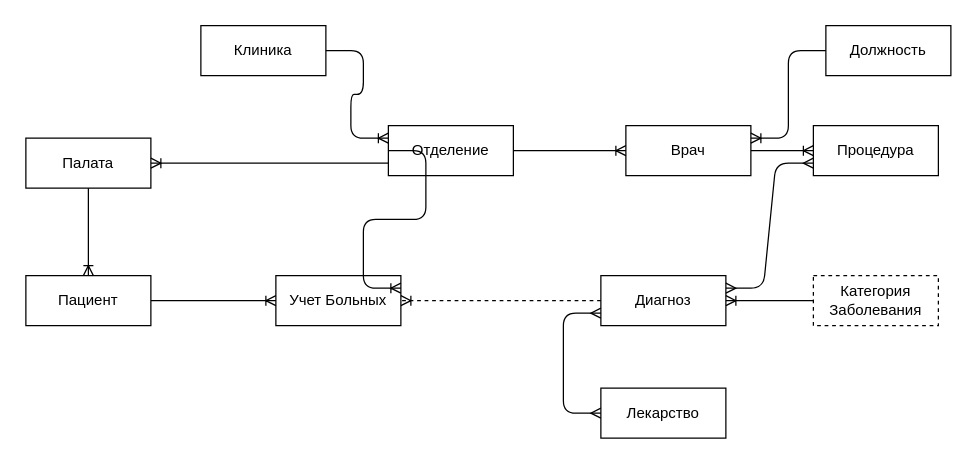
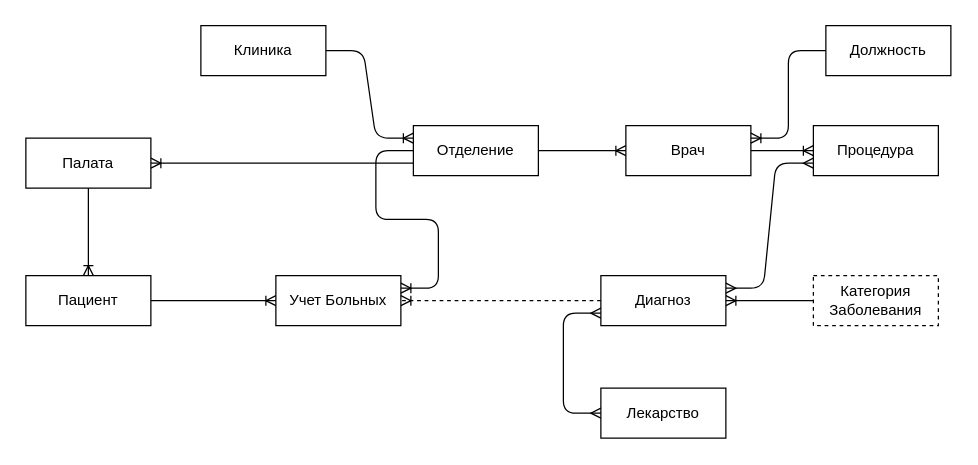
node "Отделение": moved (451, 151) -> (476, 151)
